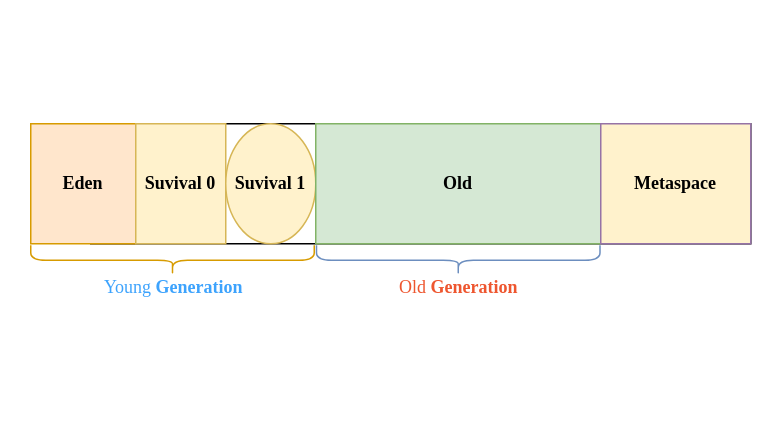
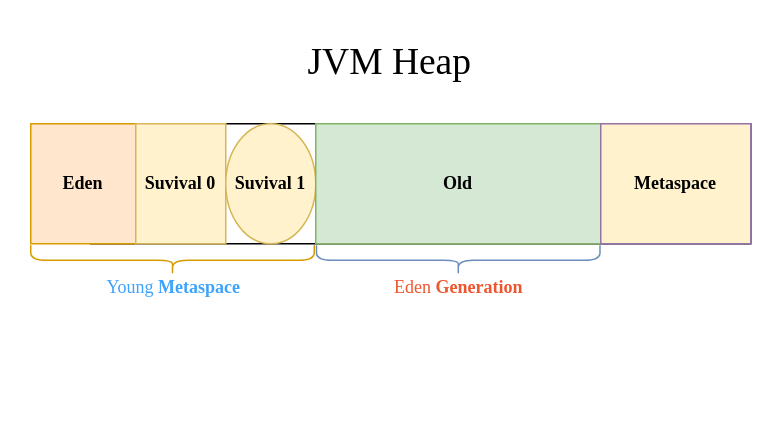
node "JVM Heap": added
node "Young Generation": label "Young Generation" -> "Young Metaspace"
node "Old Generation": label "Old Generation" -> "Eden Generation"
